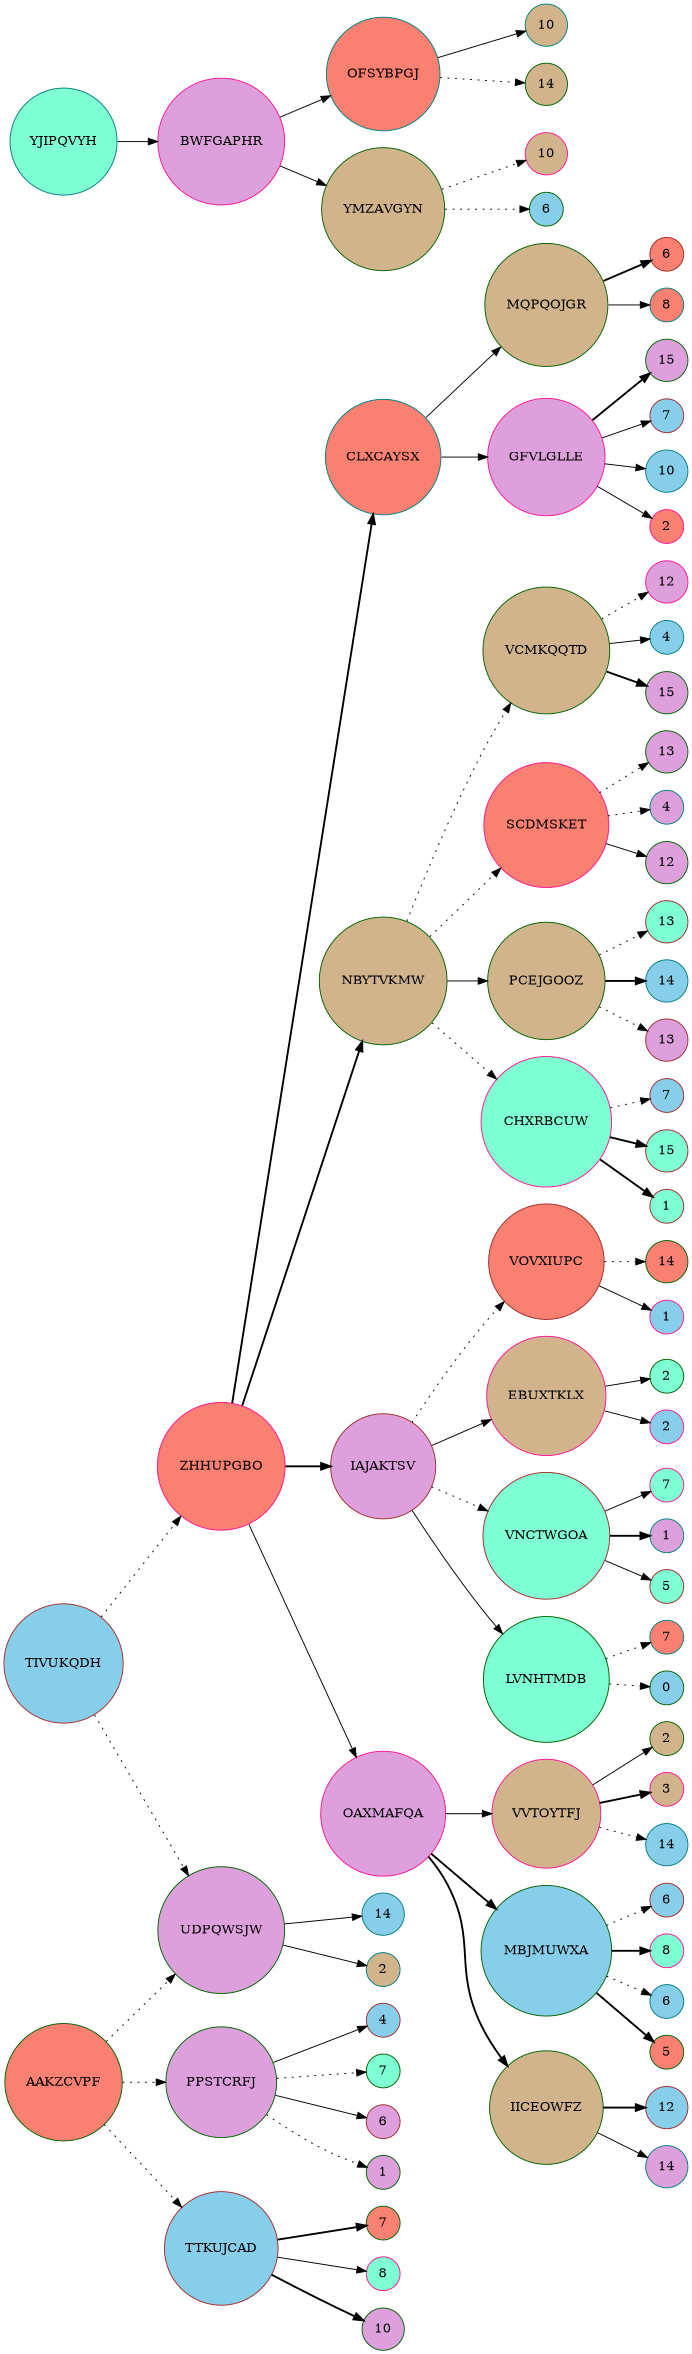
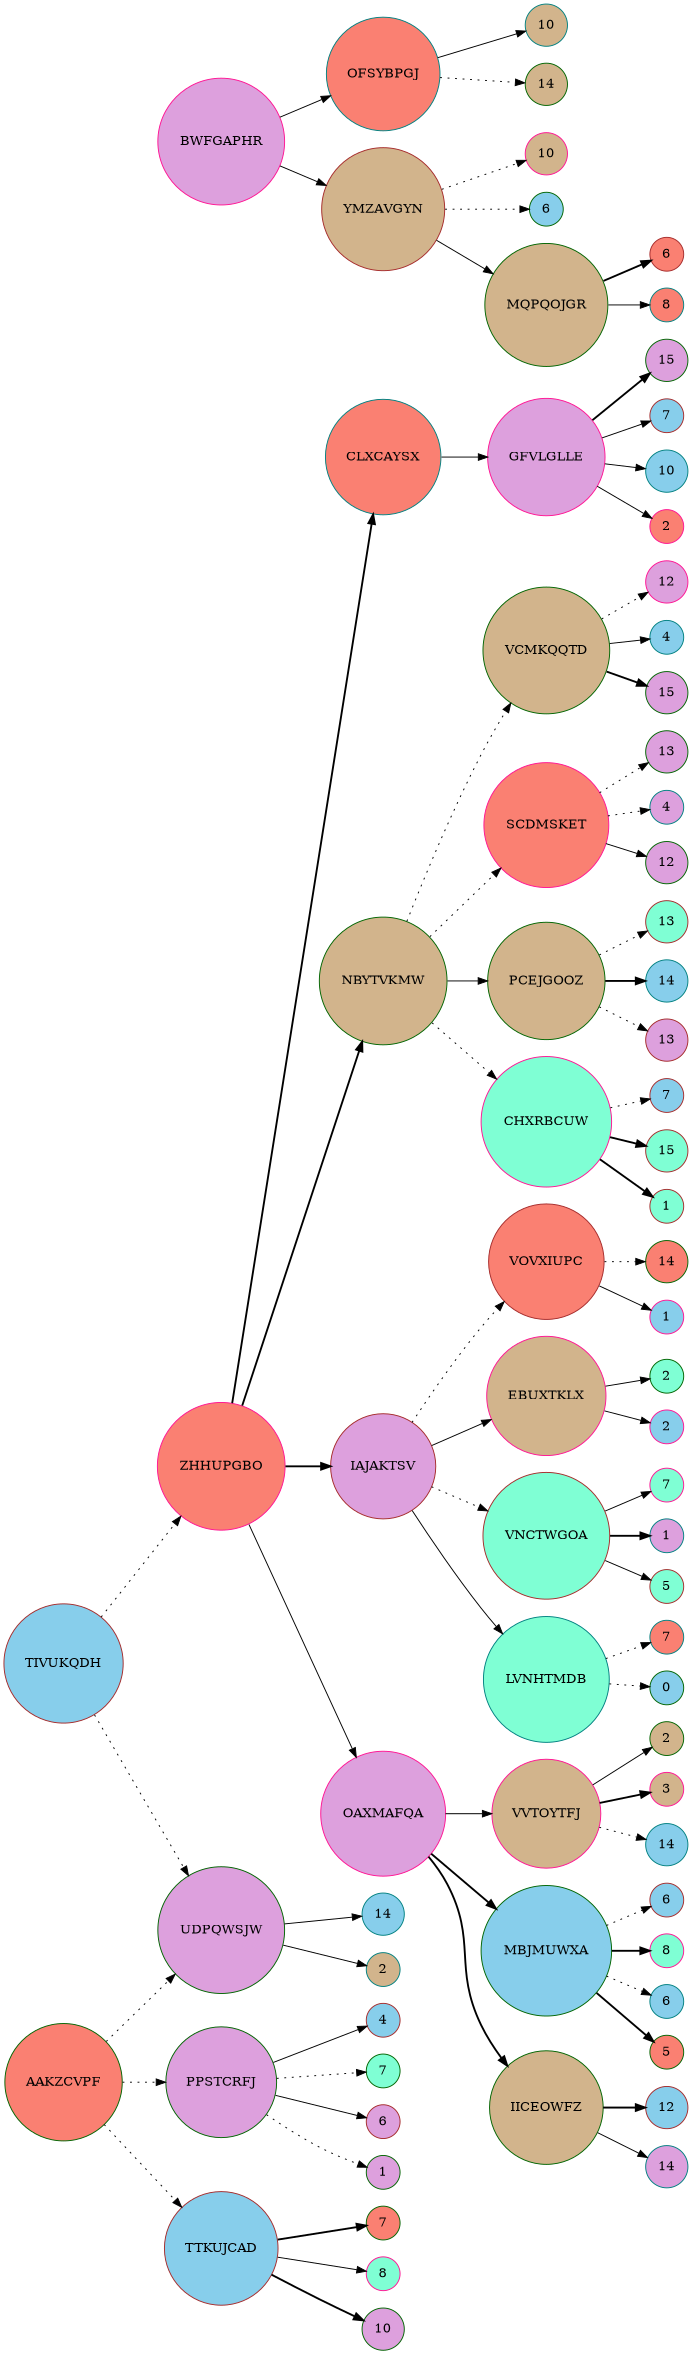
node "YJIPQVYH": removed
node "YMZAVGYN": color darkgreen -> brown
edge "CLXCAYSX" -> "MQPQOJGR": now "YMZAVGYN" -> "MQPQOJGR"
node "LVNHTMDB": color darkgreen -> teal
